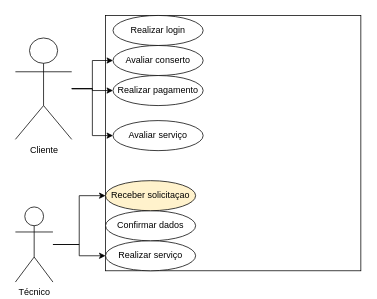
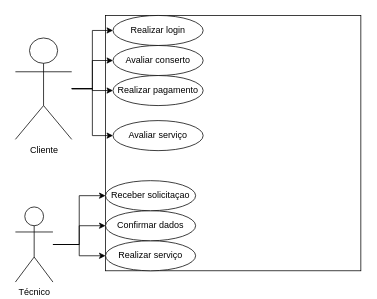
edge "Cliente" -> "Realizar login": added
node "Receber solicitaçao": fillcolor #fff2cc -> #ffffff
edge "Técnico" -> "Confirmar dados": added
